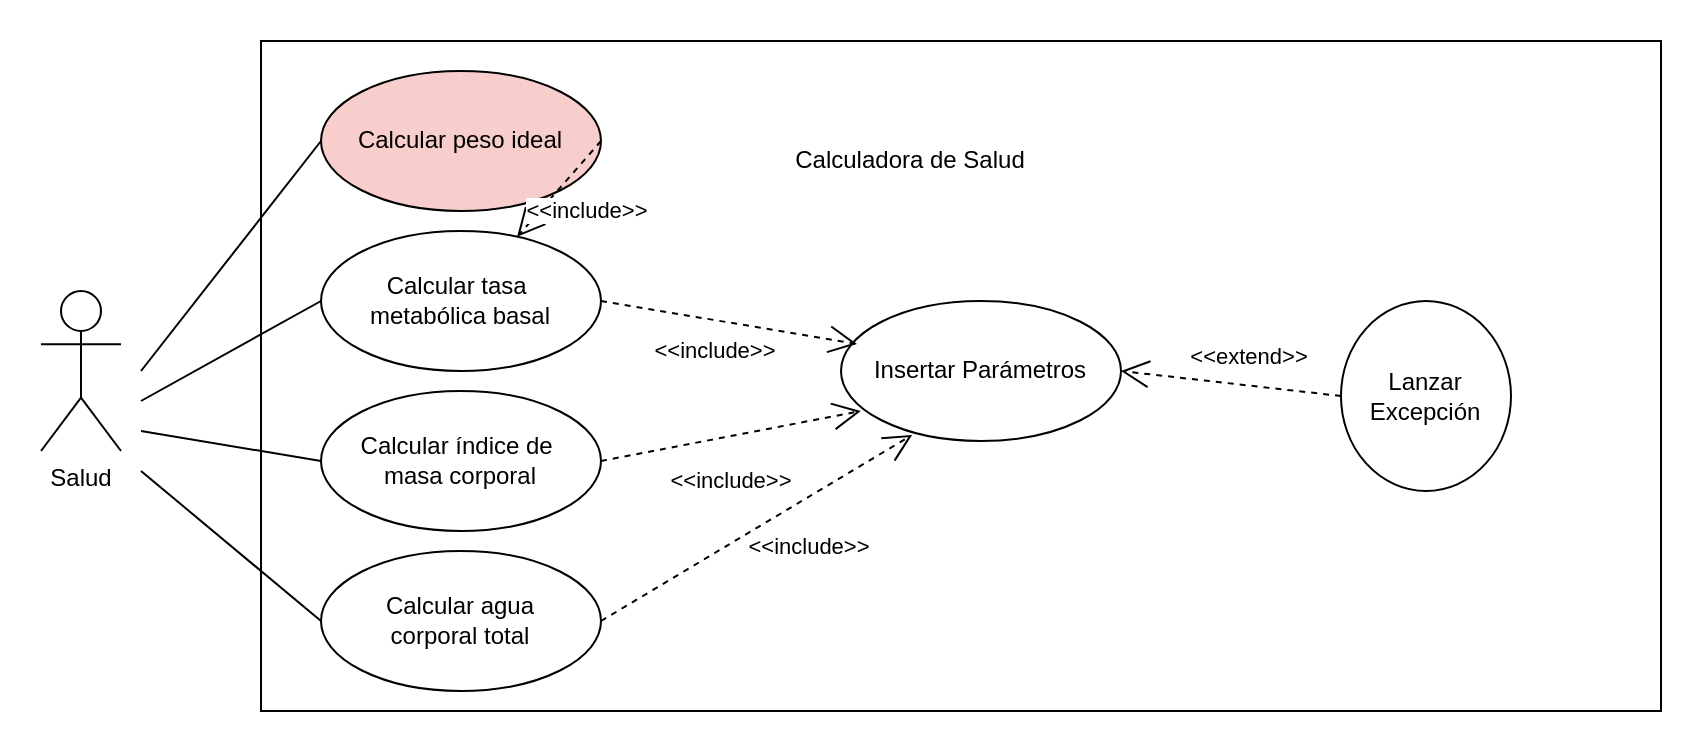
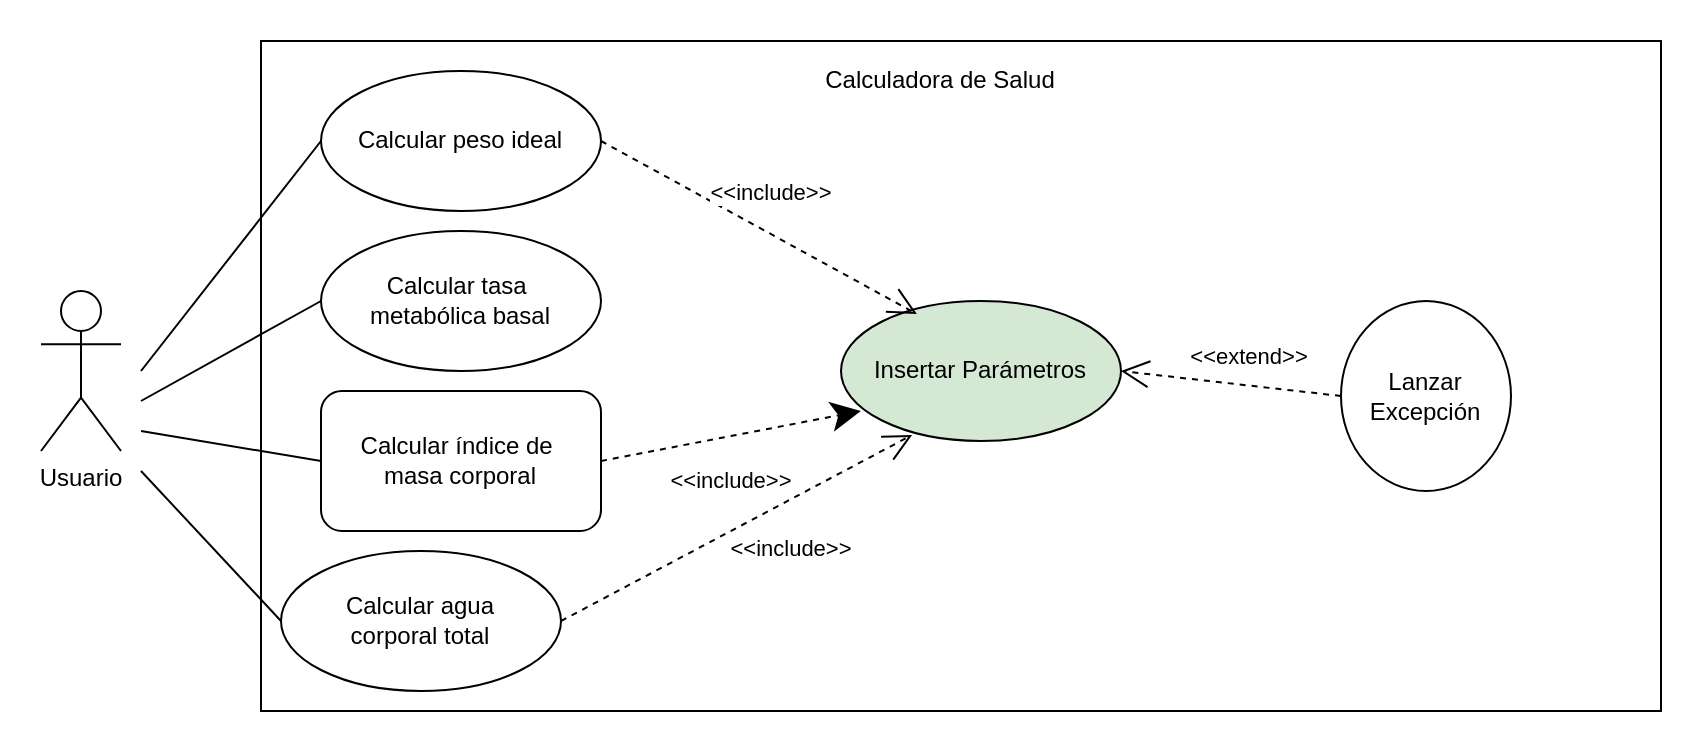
node "Calcular peso ideal": fillcolor #f8cecc -> #ffffff
node "Calculadora de Salud": moved (911, 161) -> (941, 81)
edge "Calcular peso ideal" -> "Calcular tasa metabólica basal": now "Calcular peso ideal" -> "Insertar Parámetros"
edge "Calcular tasa metabólica basal" -> "Insertar Parámetros": removed, label "<<include>>"
node "Insertar Parámetros": fillcolor #ffffff -> #d5e8d4
edge "Calcular índice de masa corporal" -> "Insertar Parámetros": arrowhead open -> classic
node "Calcular índice de masa corporal": shape ellipse -> rounded rectangle
node "Salud": label "Salud" -> "Usuario"
node "Calcular agua corporal total": moved (461, 621) -> (421, 621)
